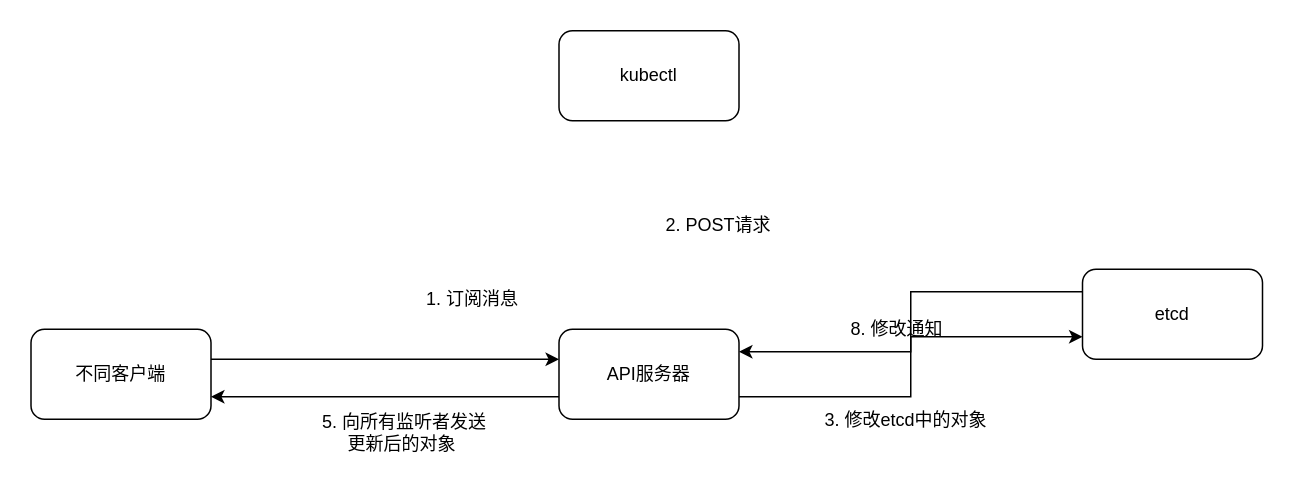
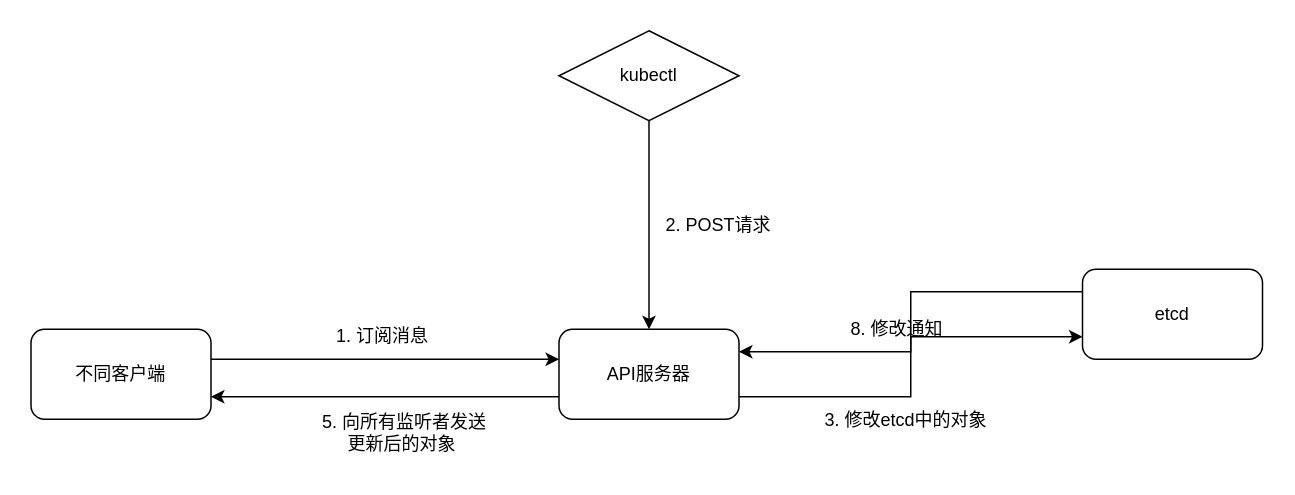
node "kubectl": shape rounded rectangle -> diamond
edge "kubectl" -> "API服务器": added
node "1. 订阅消息": moved (471, 299) -> (381, 337)
